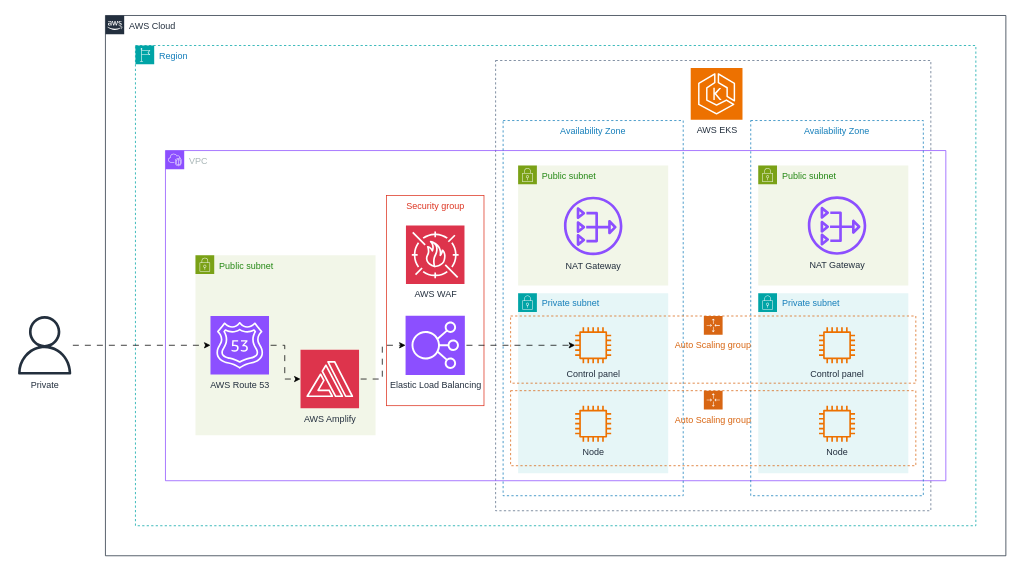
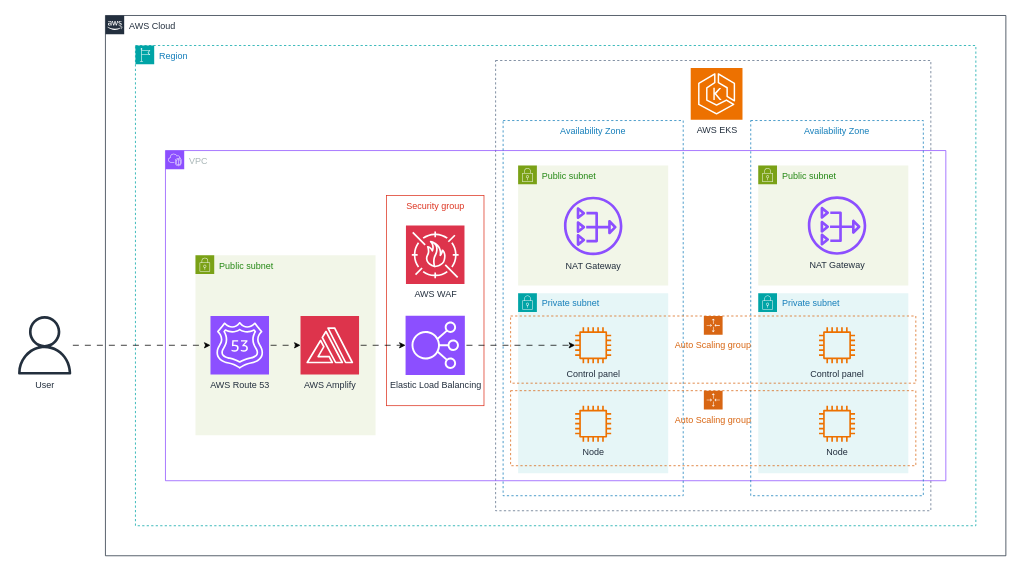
node "AWS Amplify": moved (330, 379) -> (330, 345)
node "Private": label "Private" -> "User"
